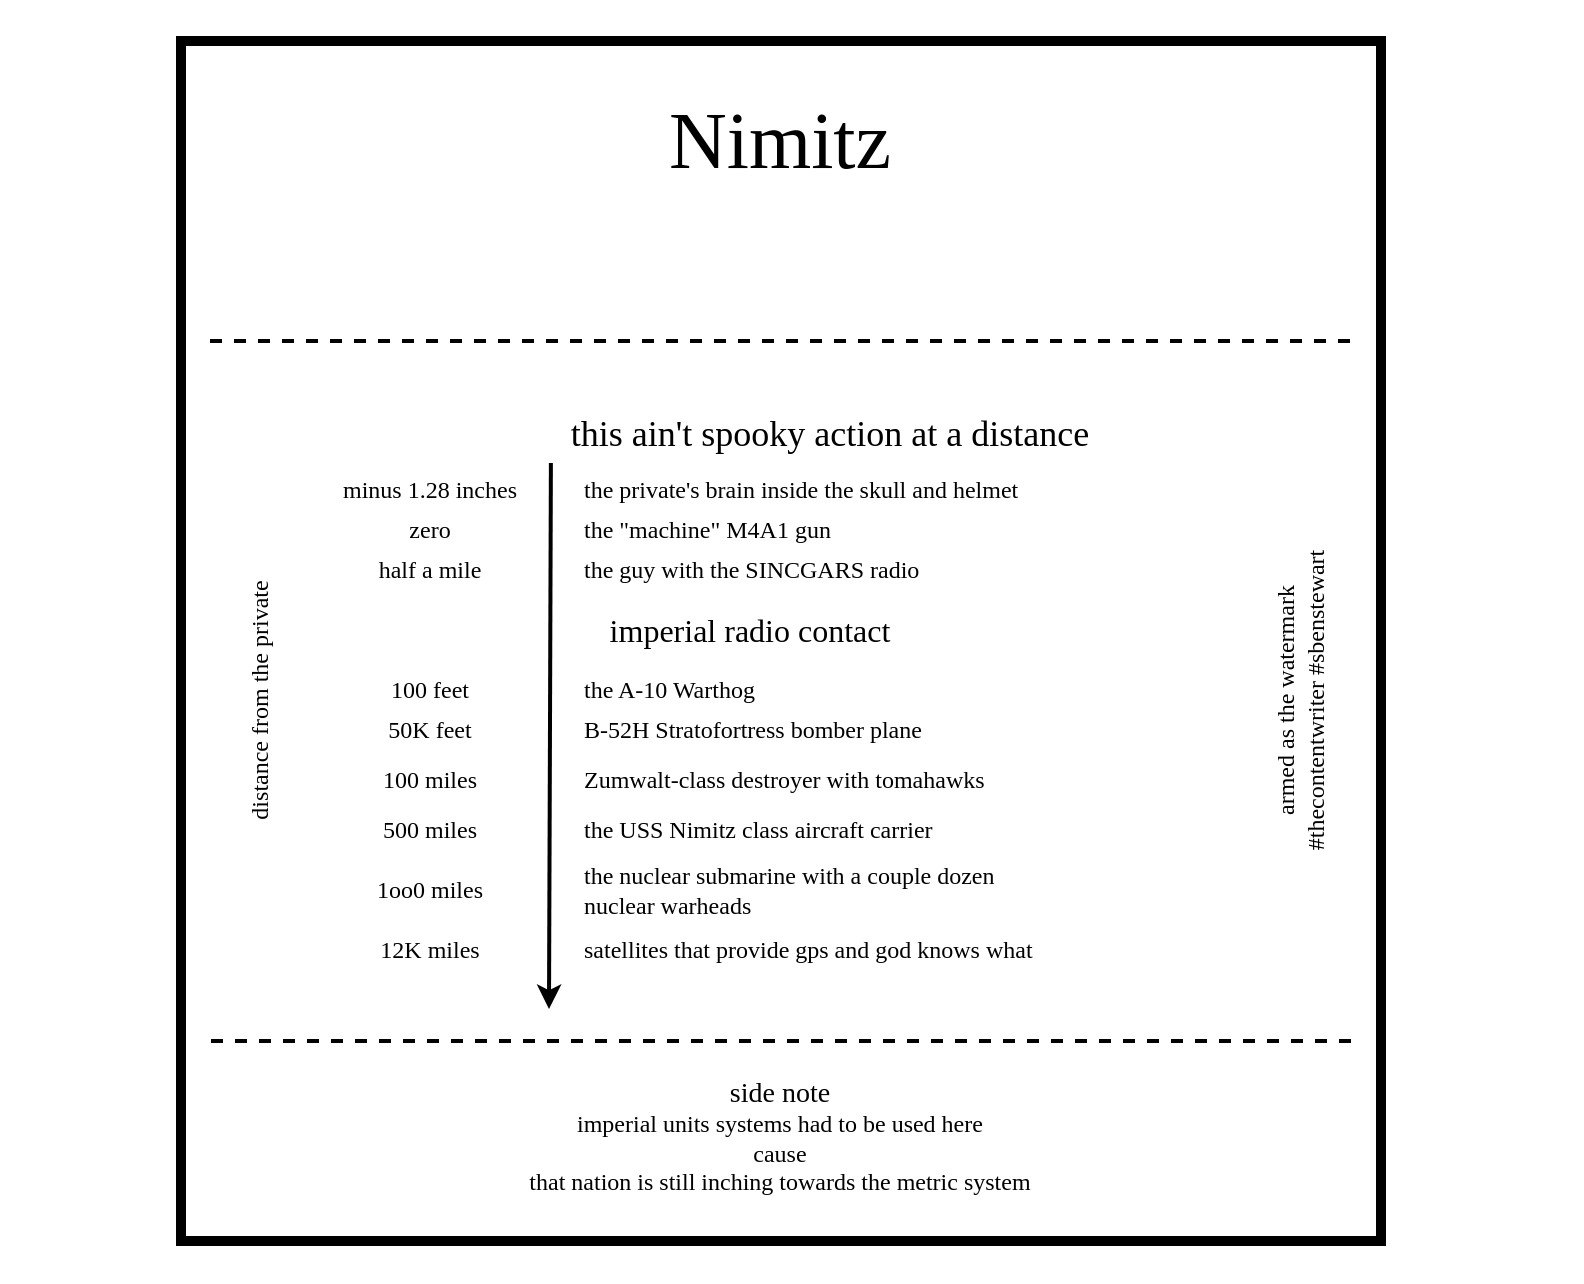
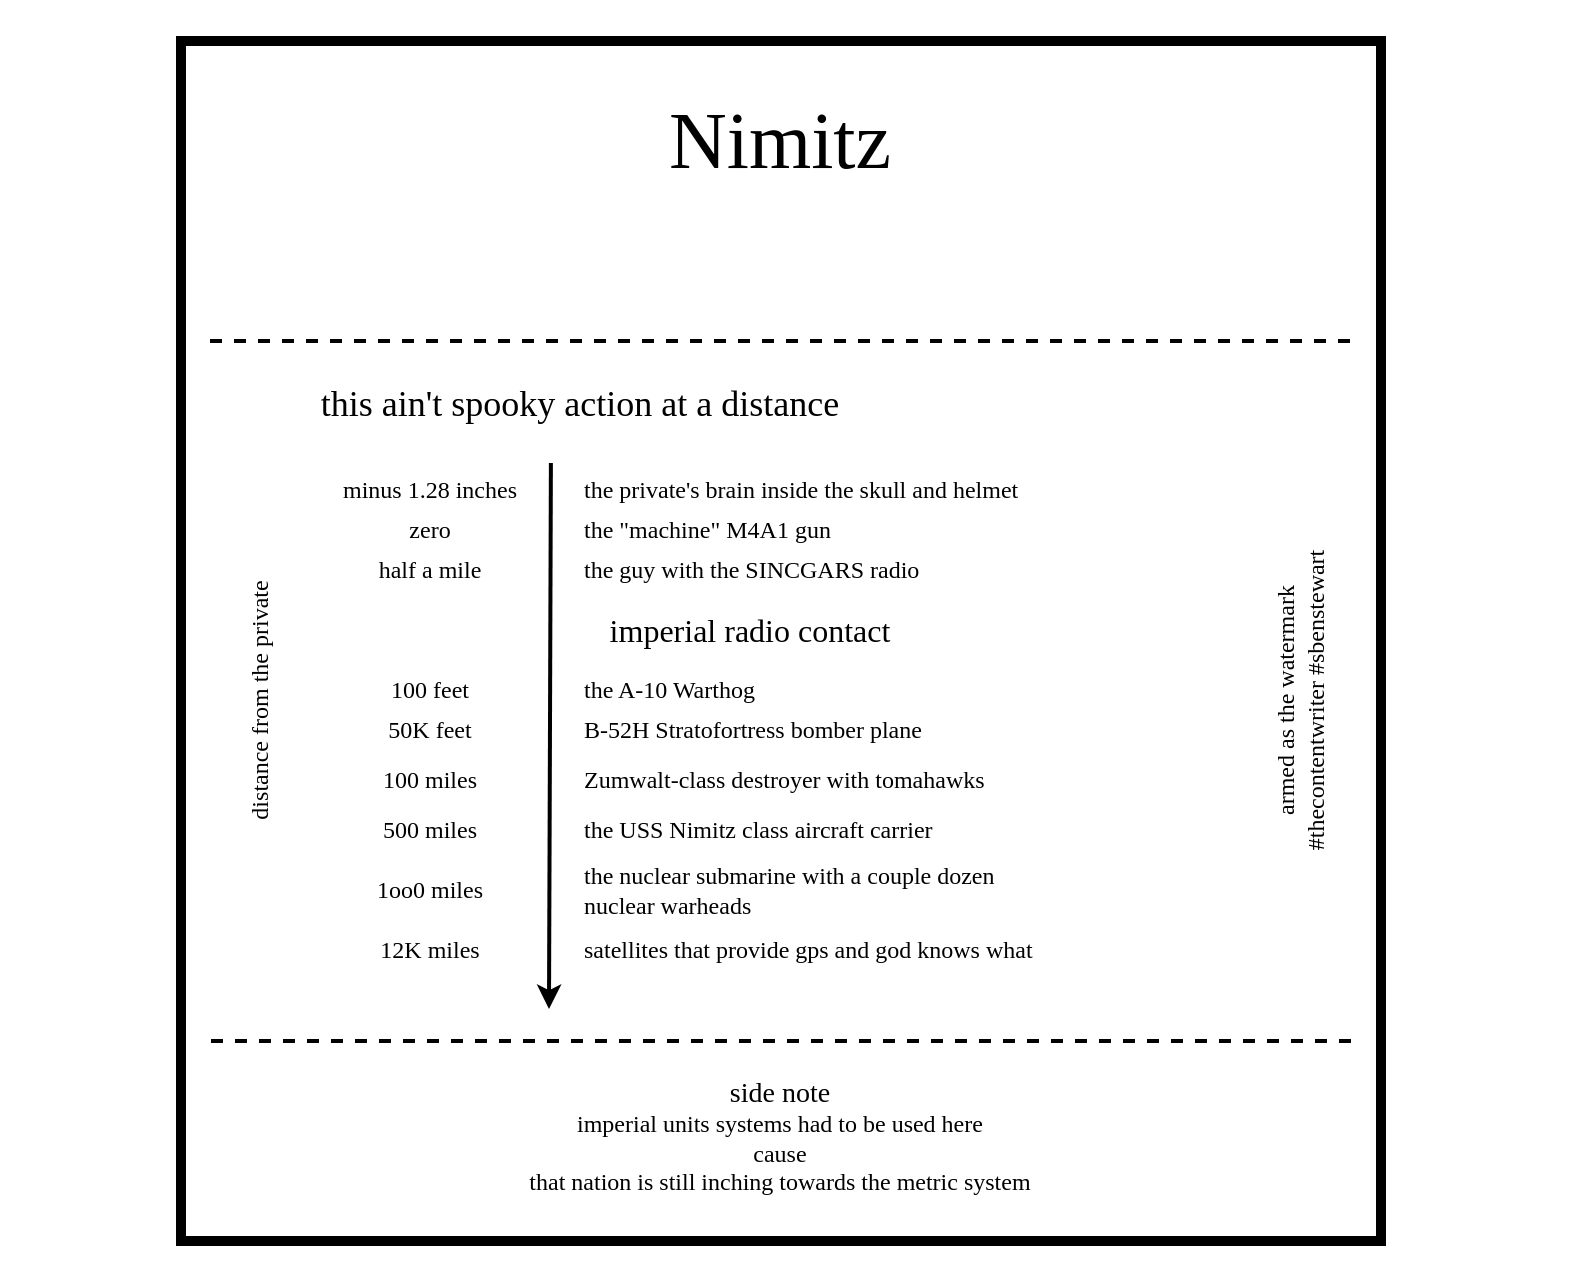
node "this ain't spooky action at a distance": moved (831, 435) -> (581, 405)
